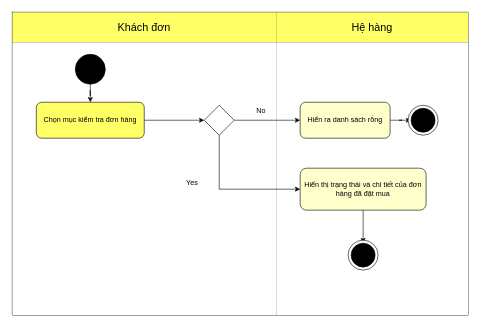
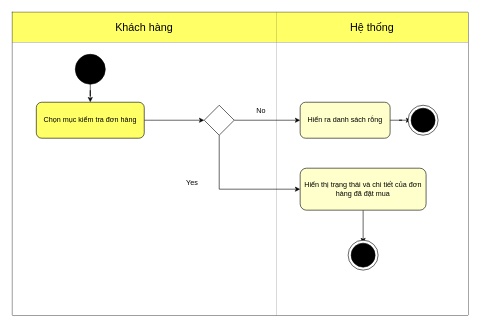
node "Khách đơn": label "Khách đơn" -> "Khách hàng"
node "Hệ hàng": label "Hệ hàng" -> "Hệ thống"
